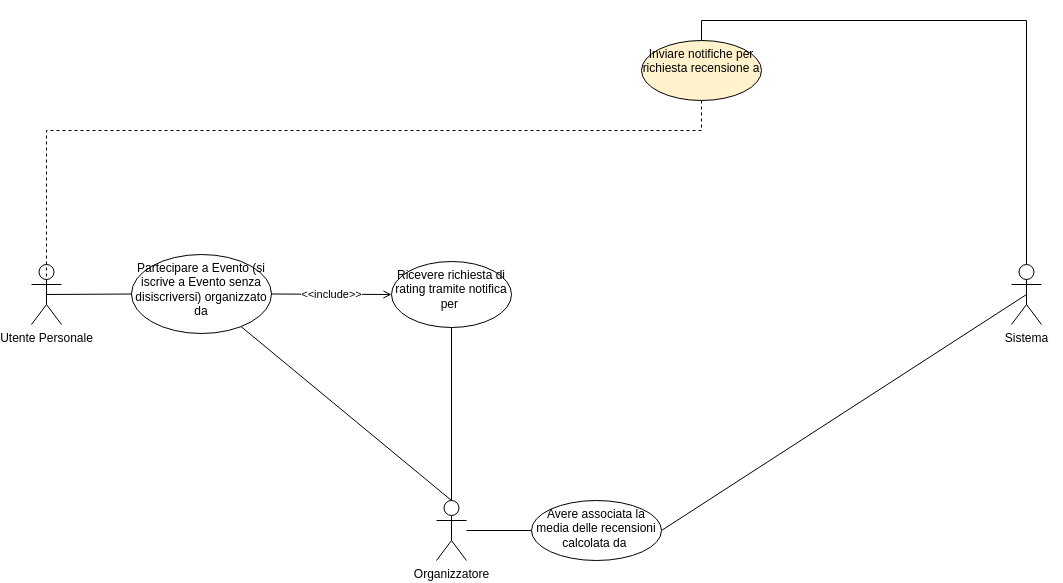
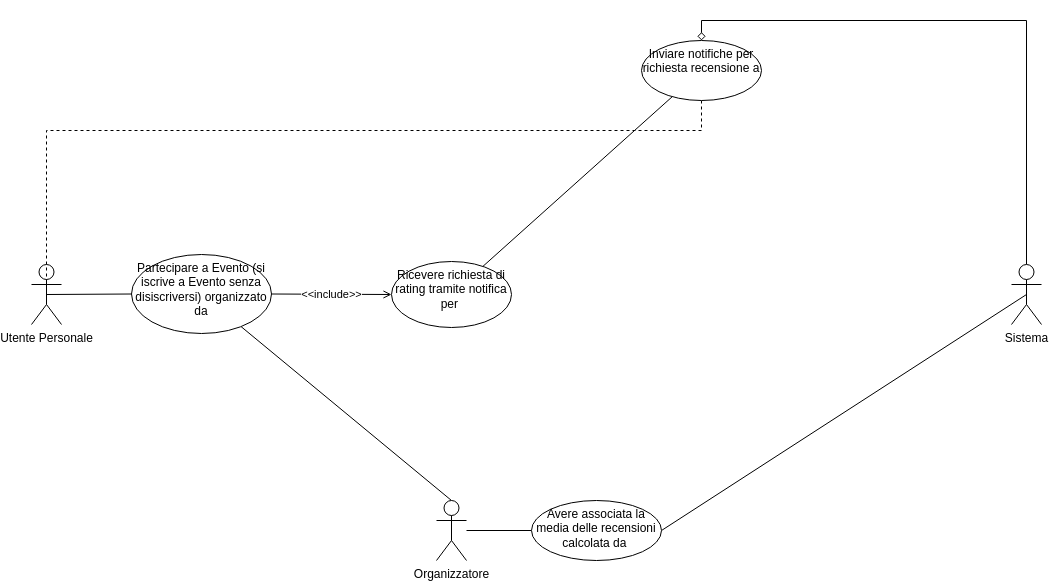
edge "Inviare notifiche per richiesta recensione a" -- "Sistema": arrowhead none -> diamond
node "Inviare notifiche per richiesta recensione a": fillcolor #fff2cc -> #ffffff
edge "Ricevere richiesta di rating tramite notifica per" -- "Organizzatore": now "Ricevere richiesta di rating tramite notifica per" -- "Inviare notifiche per richiesta recensione a"
